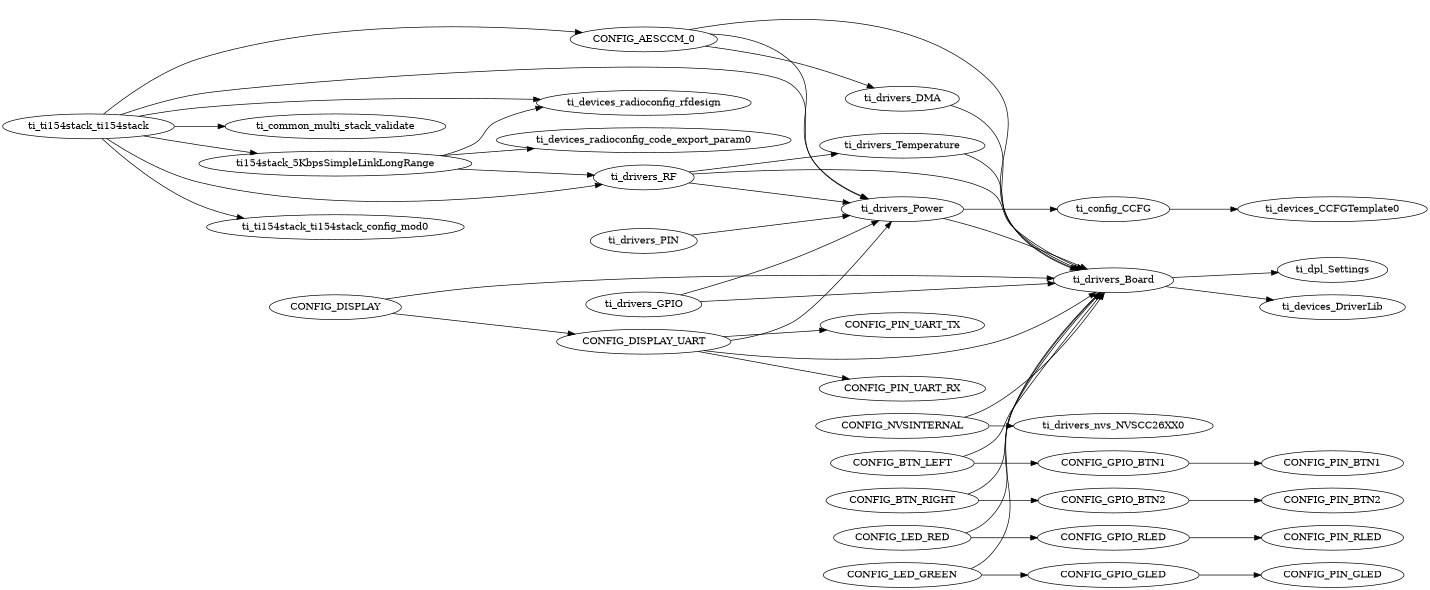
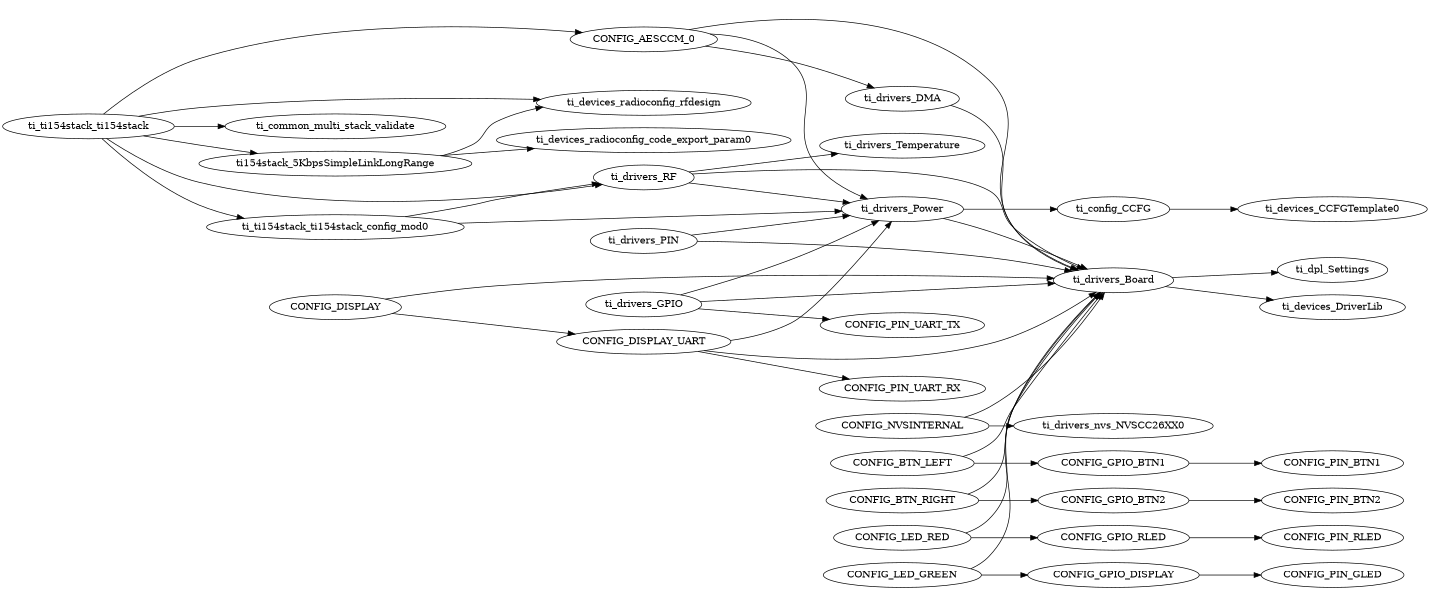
edge "ti_ti154stack_ti154stack" -> "ti_drivers_Power": now "ti_ti154stack_ti154stack_config_mod0" -> "ti_drivers_Power"
edge "ti154stack_5KbpsSimpleLinkLongRange" -> "ti_drivers_RF": now "ti_ti154stack_ti154stack_config_mod0" -> "ti_drivers_RF"
edge "ti_drivers_Temperature" -> "ti_drivers_Board": now "ti_drivers_PIN" -> "ti_drivers_Board"
edge "CONFIG_DISPLAY_UART" -> "CONFIG_PIN_UART_TX": now "ti_drivers_GPIO" -> "CONFIG_PIN_UART_TX"
node "CONFIG_GPIO_GLED": label "CONFIG_GPIO_GLED" -> "CONFIG_GPIO_DISPLAY"
